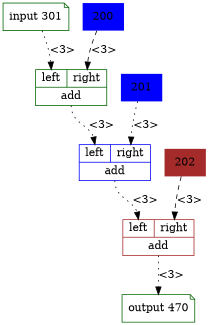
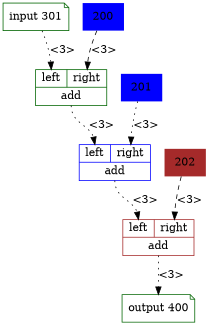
node "output 470": label "output 470" -> "output 400"
